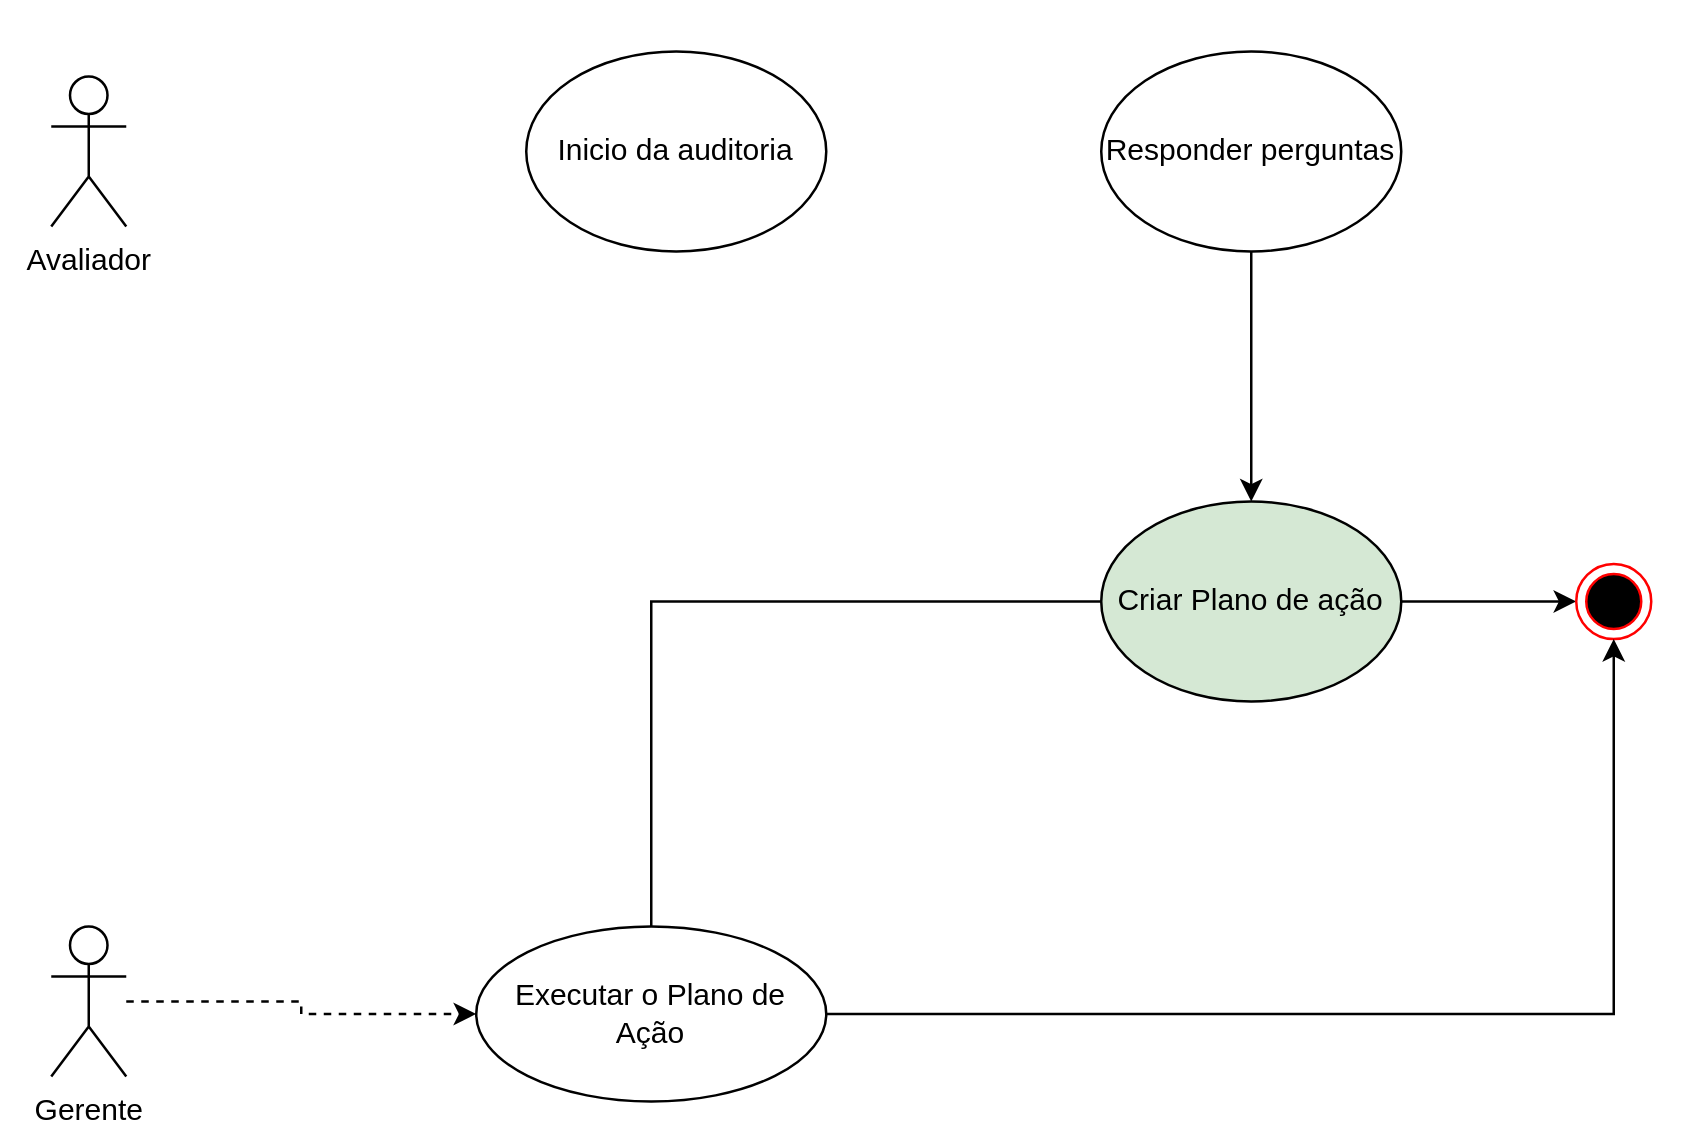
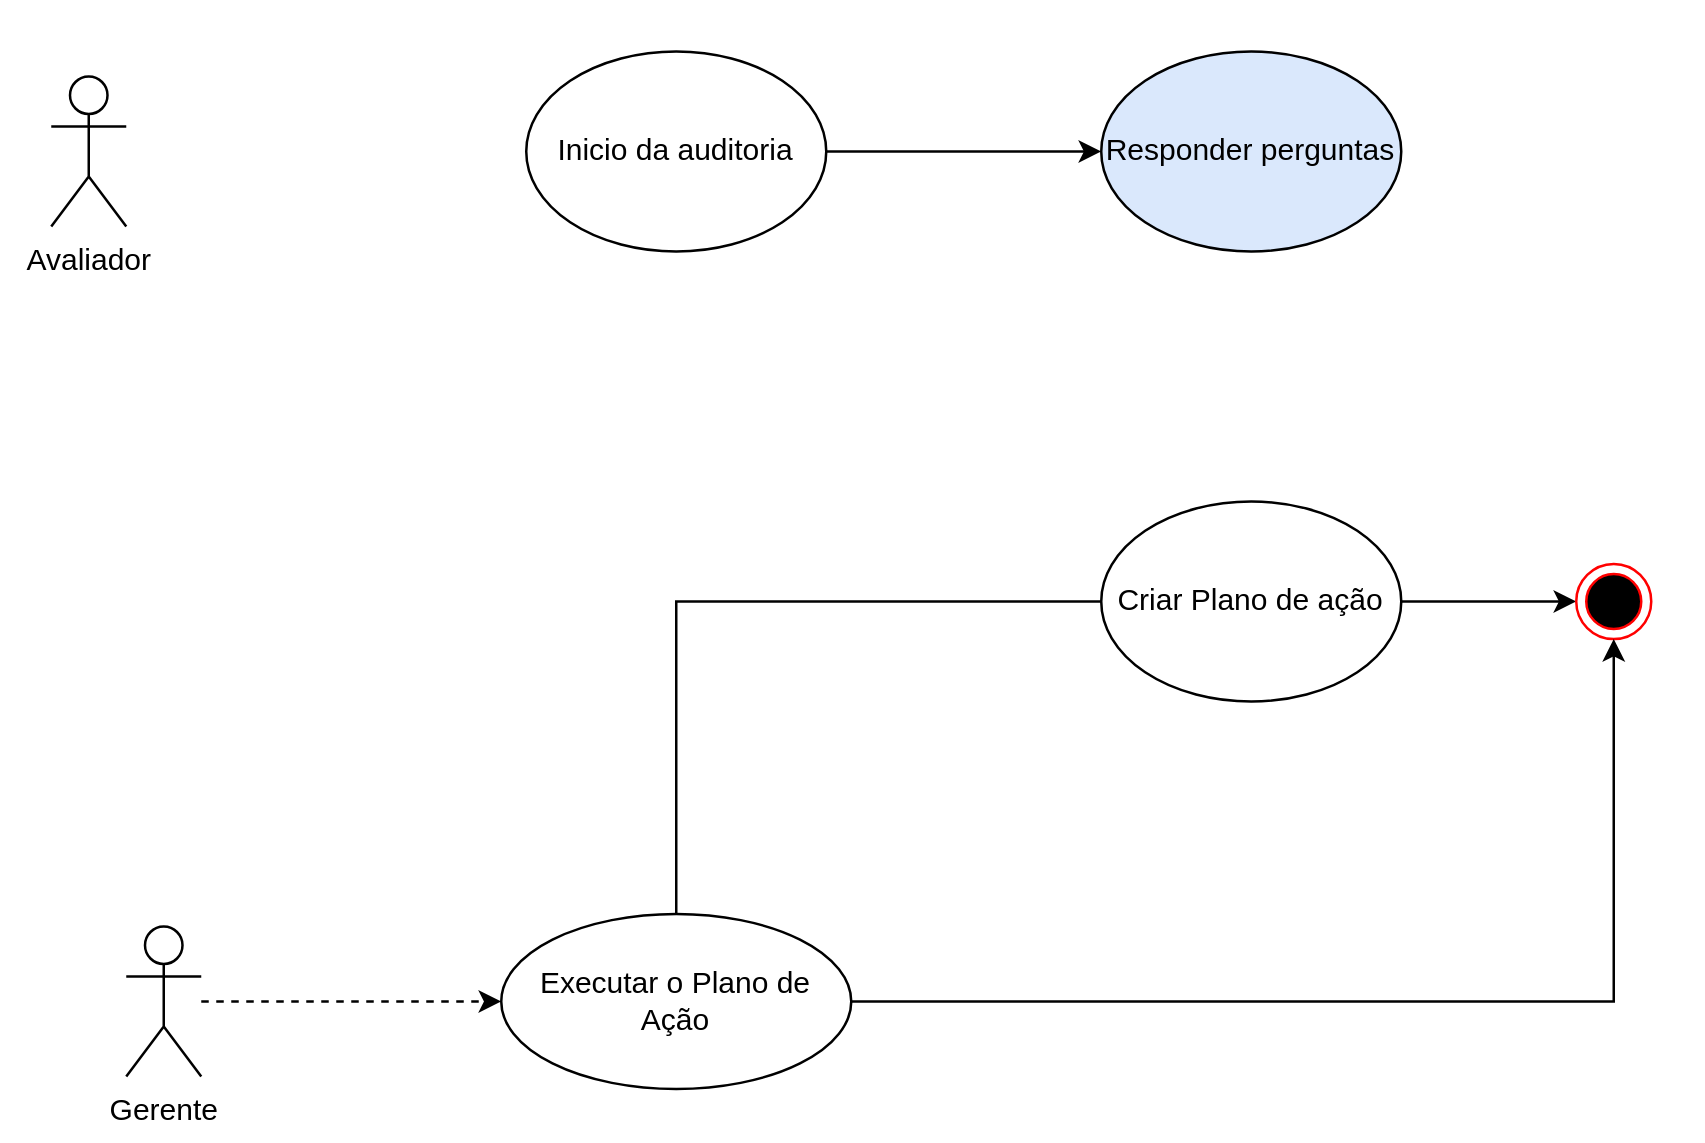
edge "Inicio da auditoria" -> "Responder perguntas": added
node "Responder perguntas": fillcolor #ffffff -> #dae8fc
edge "Responder perguntas" -> "Criar Plano de ação": removed
node "Criar Plano de ação": fillcolor #d5e8d4 -> #ffffff
node "Gerente": moved (89, 1001) -> (164, 1001)
node "Executar o Plano de Ação": moved (651, 1014) -> (676, 1001)
